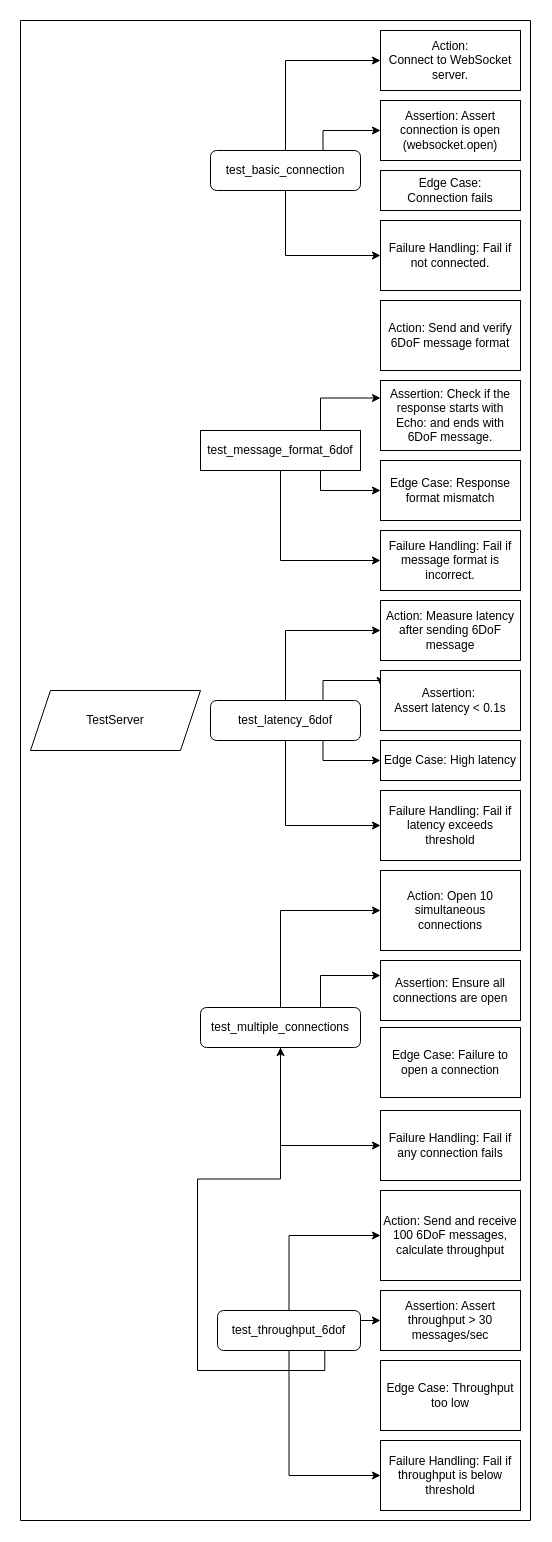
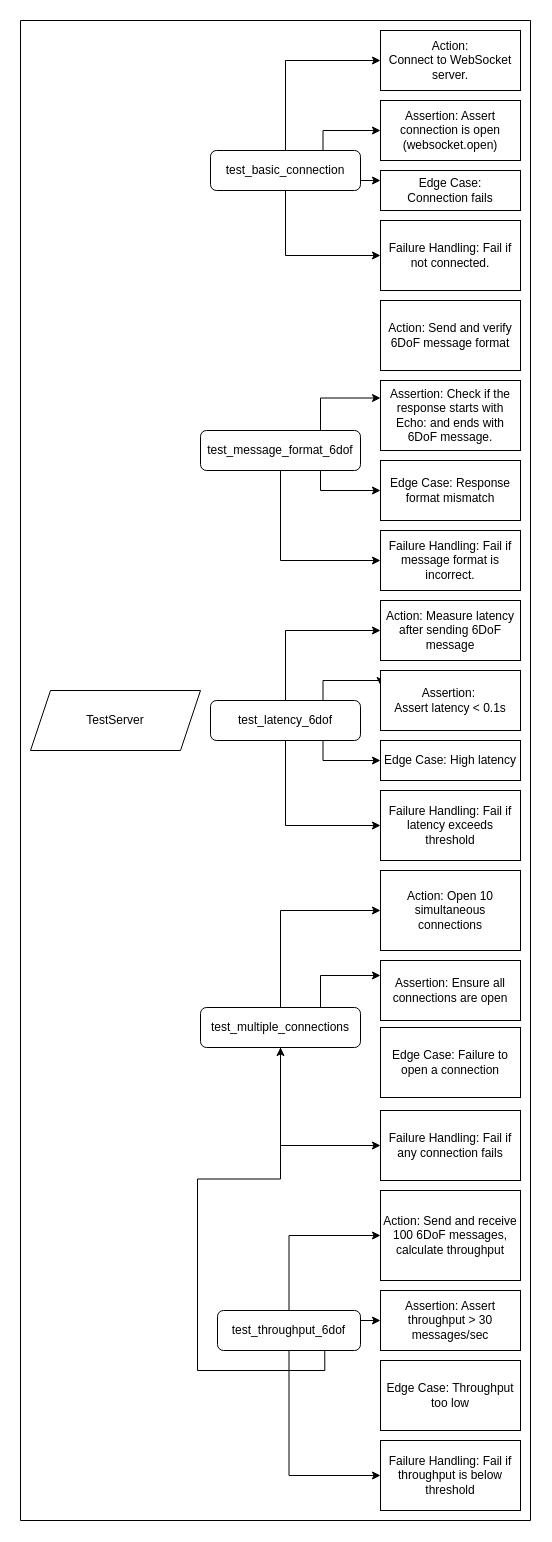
edge "test_basic_connection" -> "Edge Case: Connection fails": added
node "test_message_format_6dof": shape rectangle -> rounded rectangle
